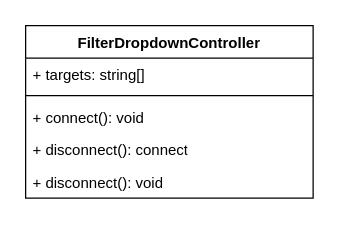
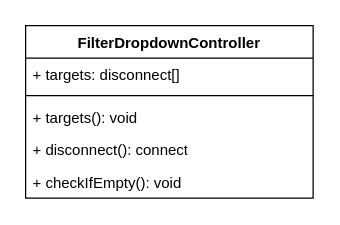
node "+ targets: string[]": label "+ targets: string[]" -> "+ targets: disconnect[]"
node "+ connect(): void": label "+ connect(): void" -> "+ targets(): void"
node "+ disconnect(): void": label "+ disconnect(): void" -> "+ checkIfEmpty(): void"
